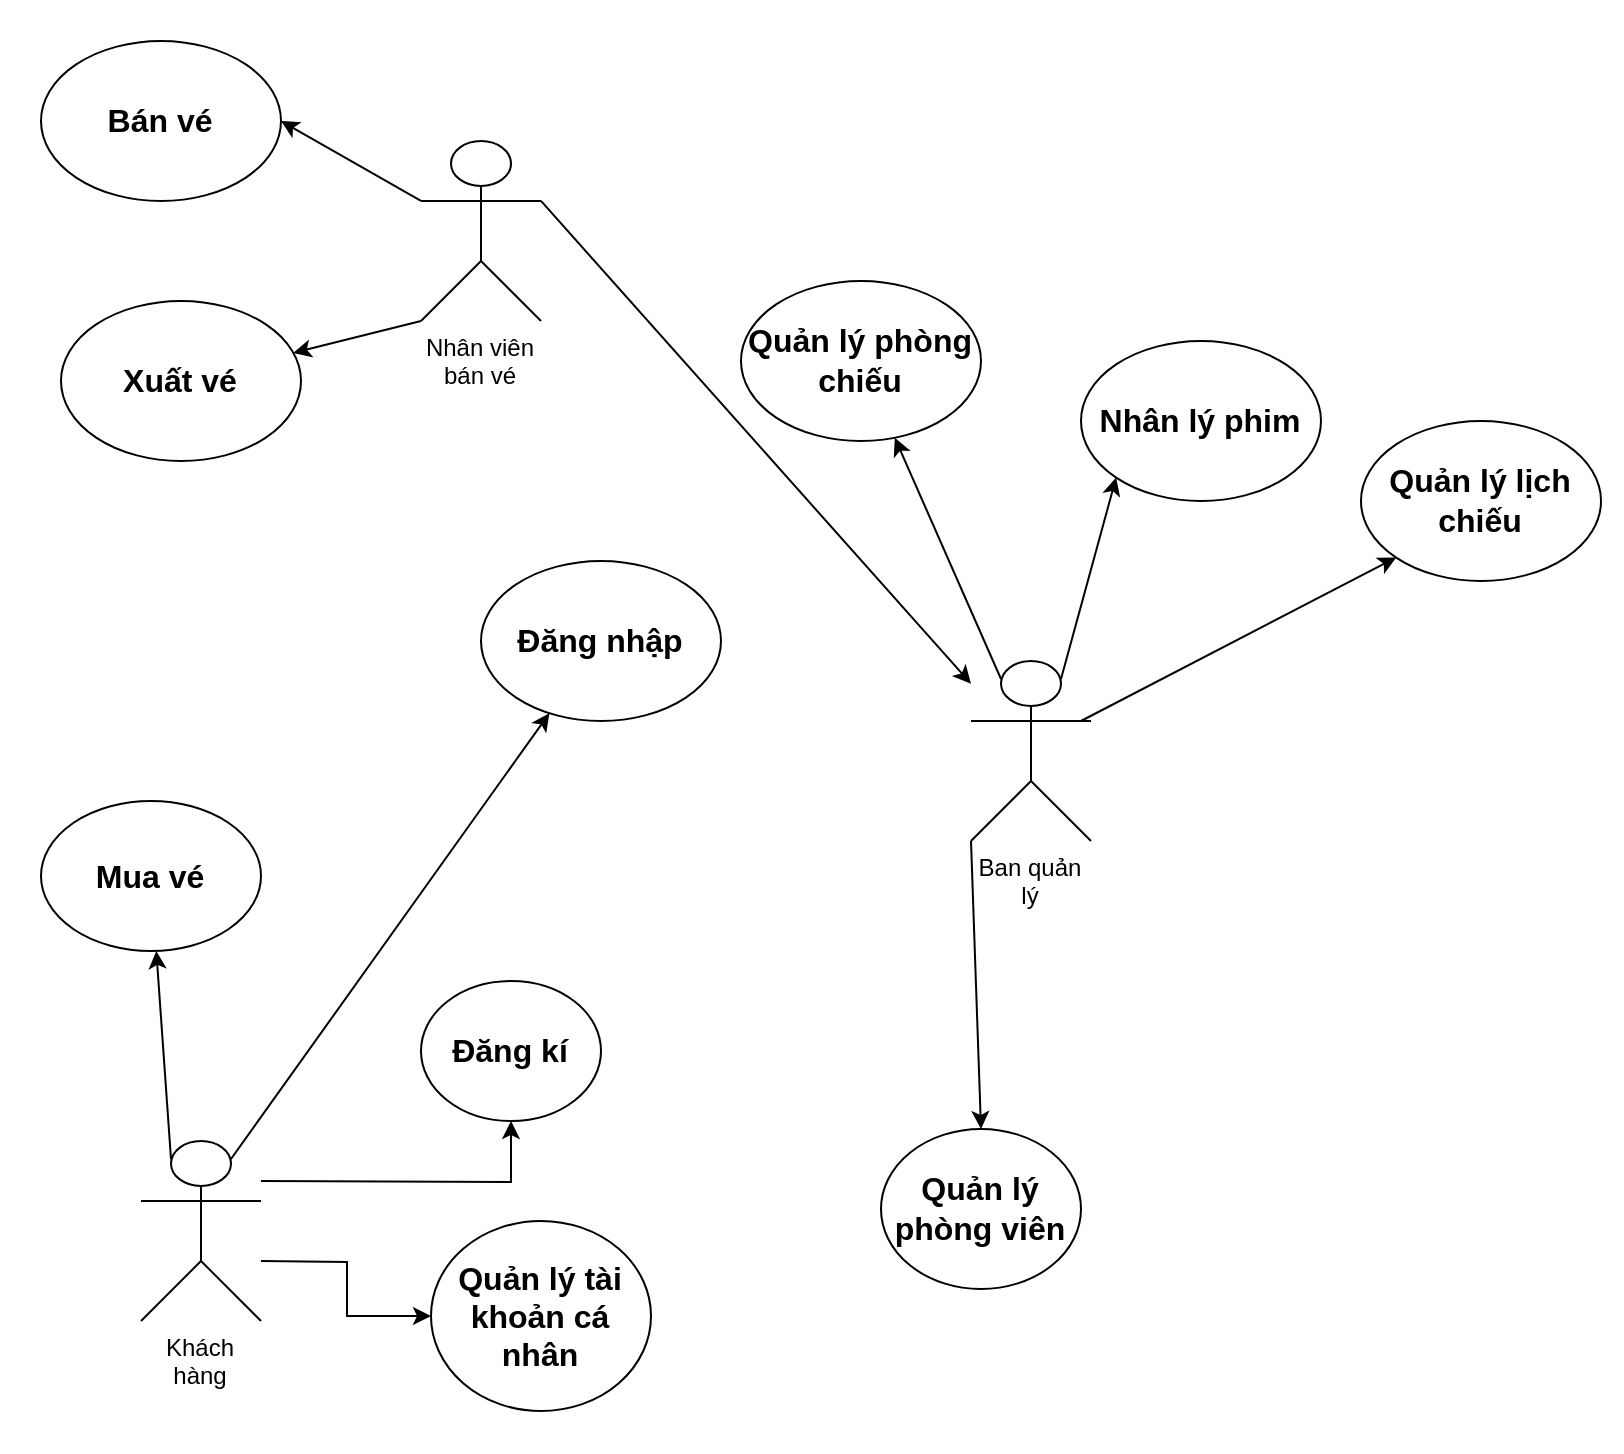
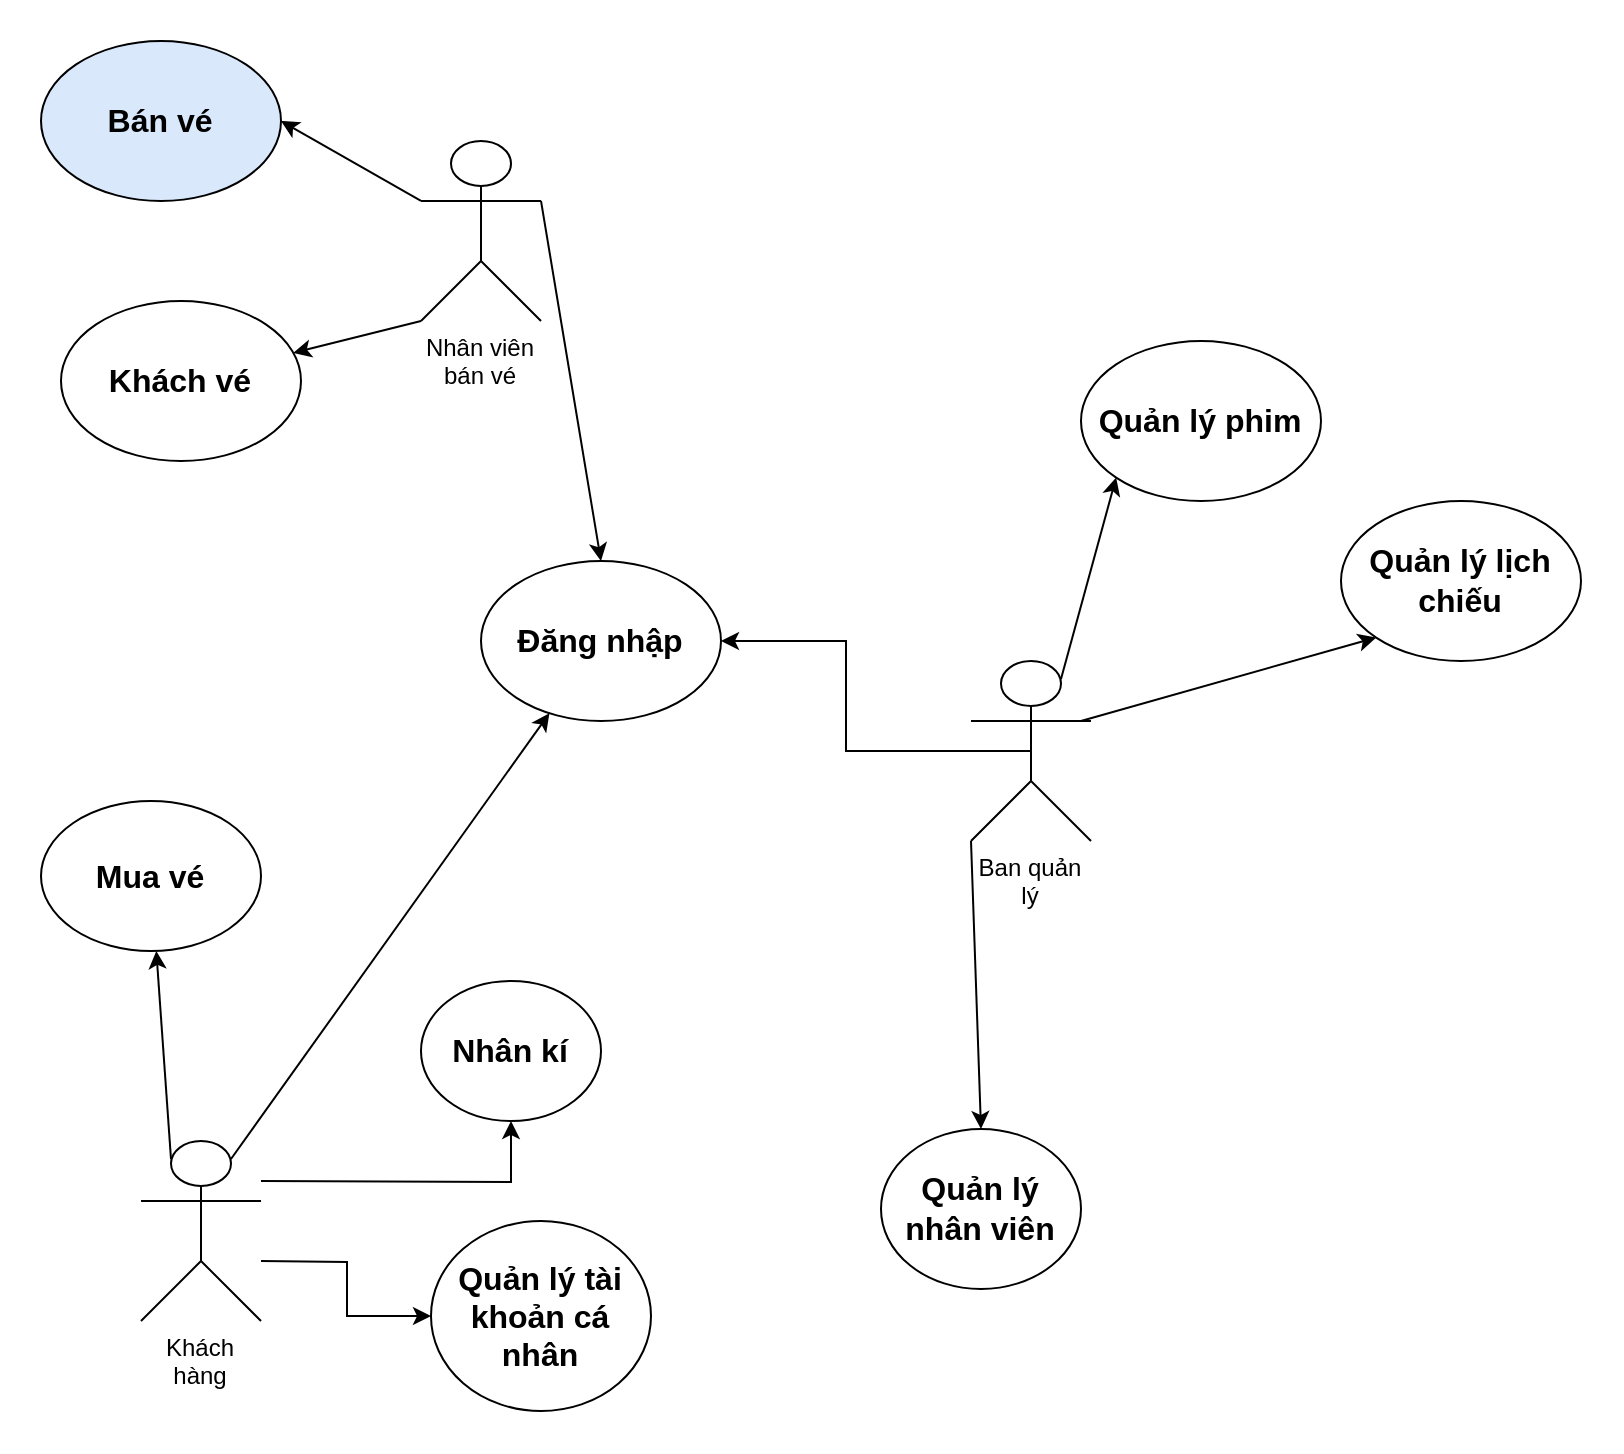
node "Bán vé": fillcolor #ffffff -> #dae8fc
node "Quản lý phòng chiếu": removed
node "Xuất vé": label "Xuất vé" -> "Khách vé"
node "Nhân lý phim": label "Nhân lý phim" -> "Quản lý phim"
edge "Nhân viên bán vé" -> "Ban quản lý": now "Nhân viên bán vé" -> "Đăng nhập"
node "Quản lý lịch chiếu": moved (1481, 501) -> (1461, 581)
edge "Ban quản lý" -> "Quản lý phòng chiếu": removed
edge "Ban quản lý" -> "Đăng nhập": added
node "Đăng kí": label "Đăng kí" -> "Nhân kí"
node "Quản lý phòng viên": label "Quản lý phòng viên" -> "Quản lý nhân viên"
